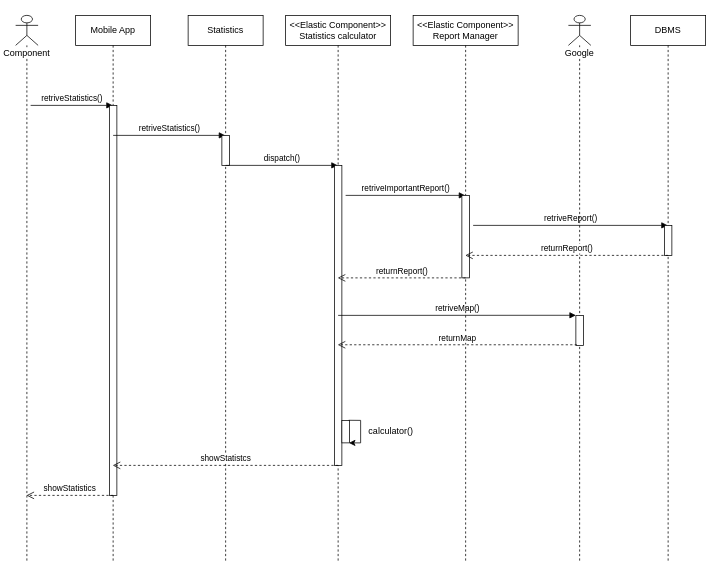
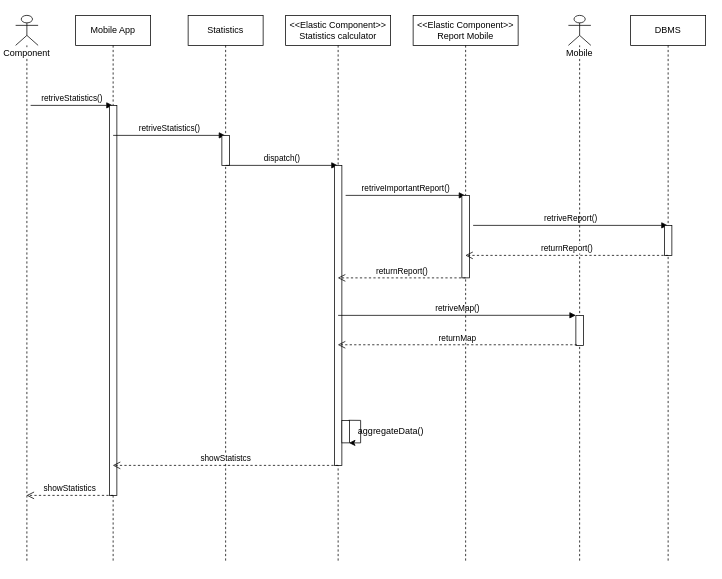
node "<<Elastic Component>> Report Manager": label "<<Elastic Component>> Report Manager" -> "<<Elastic Component>> Report Mobile"
node "Google": label "Google" -> "Mobile"
node "calculator()": label "calculator()" -> "aggregateData()"
